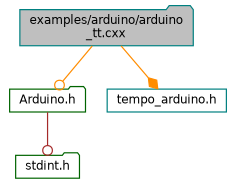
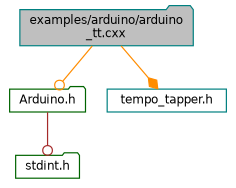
node "tempo_arduino.h": label "tempo_arduino.h" -> "tempo_tapper.h"
